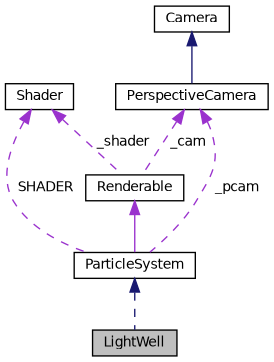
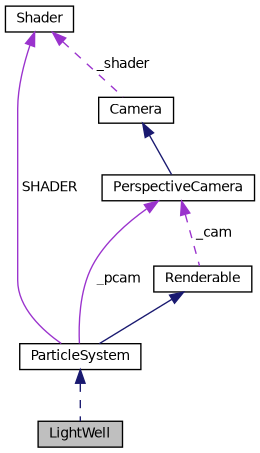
edge "Renderable" -> "Shader": now "Camera" -> "Shader"
edge "ParticleSystem" -> "PerspectiveCamera": style dashed -> solid
edge "ParticleSystem" -> "Shader": style dashed -> solid
edge "ParticleSystem" -> "Renderable": color darkorchid3 -> midnightblue
